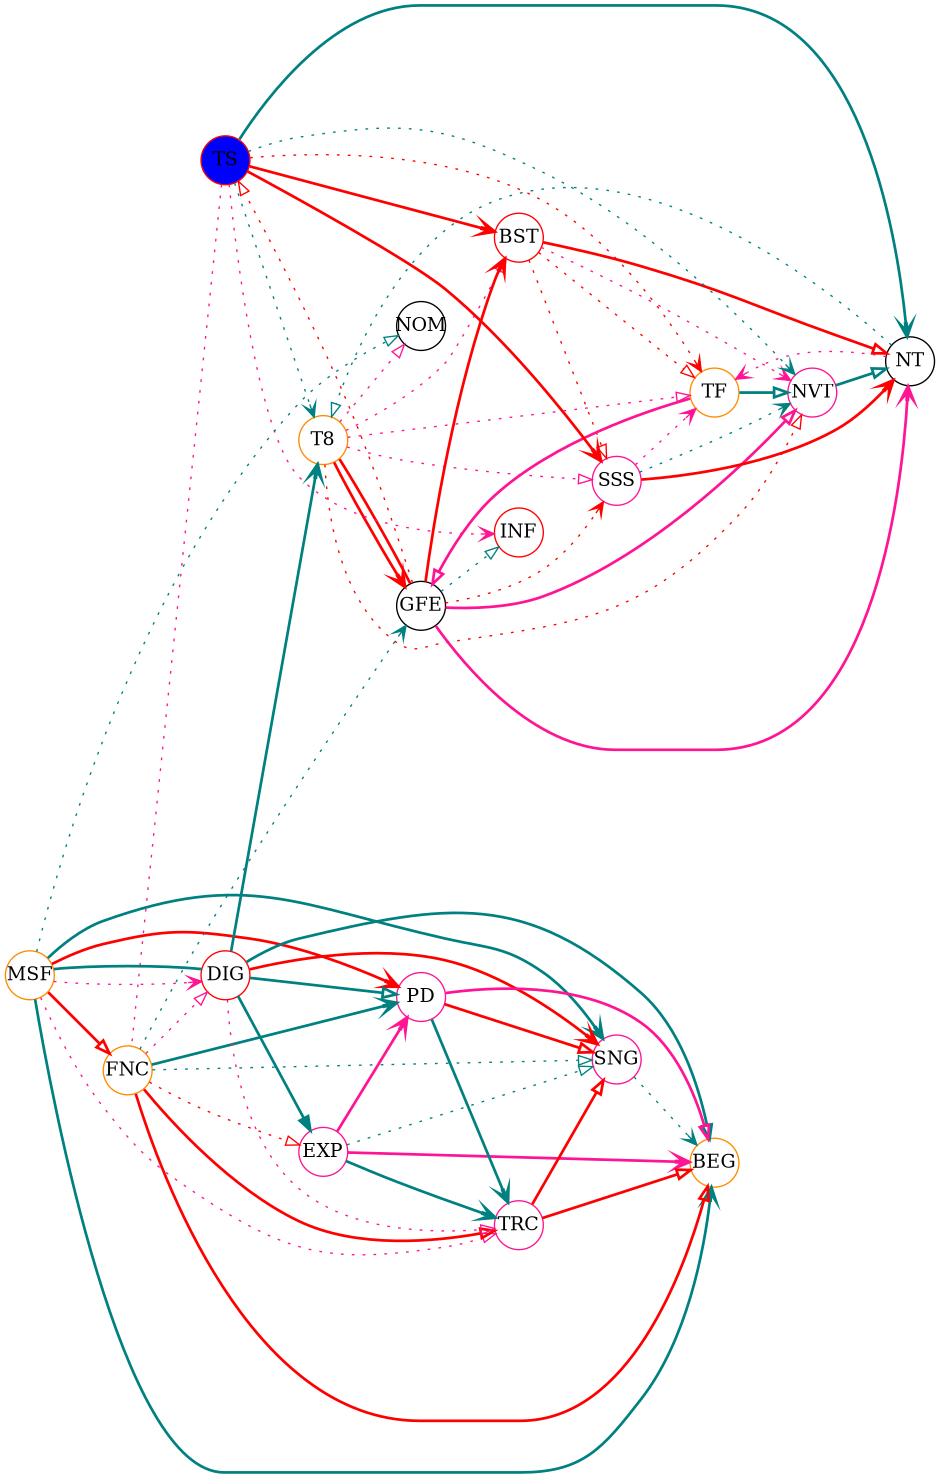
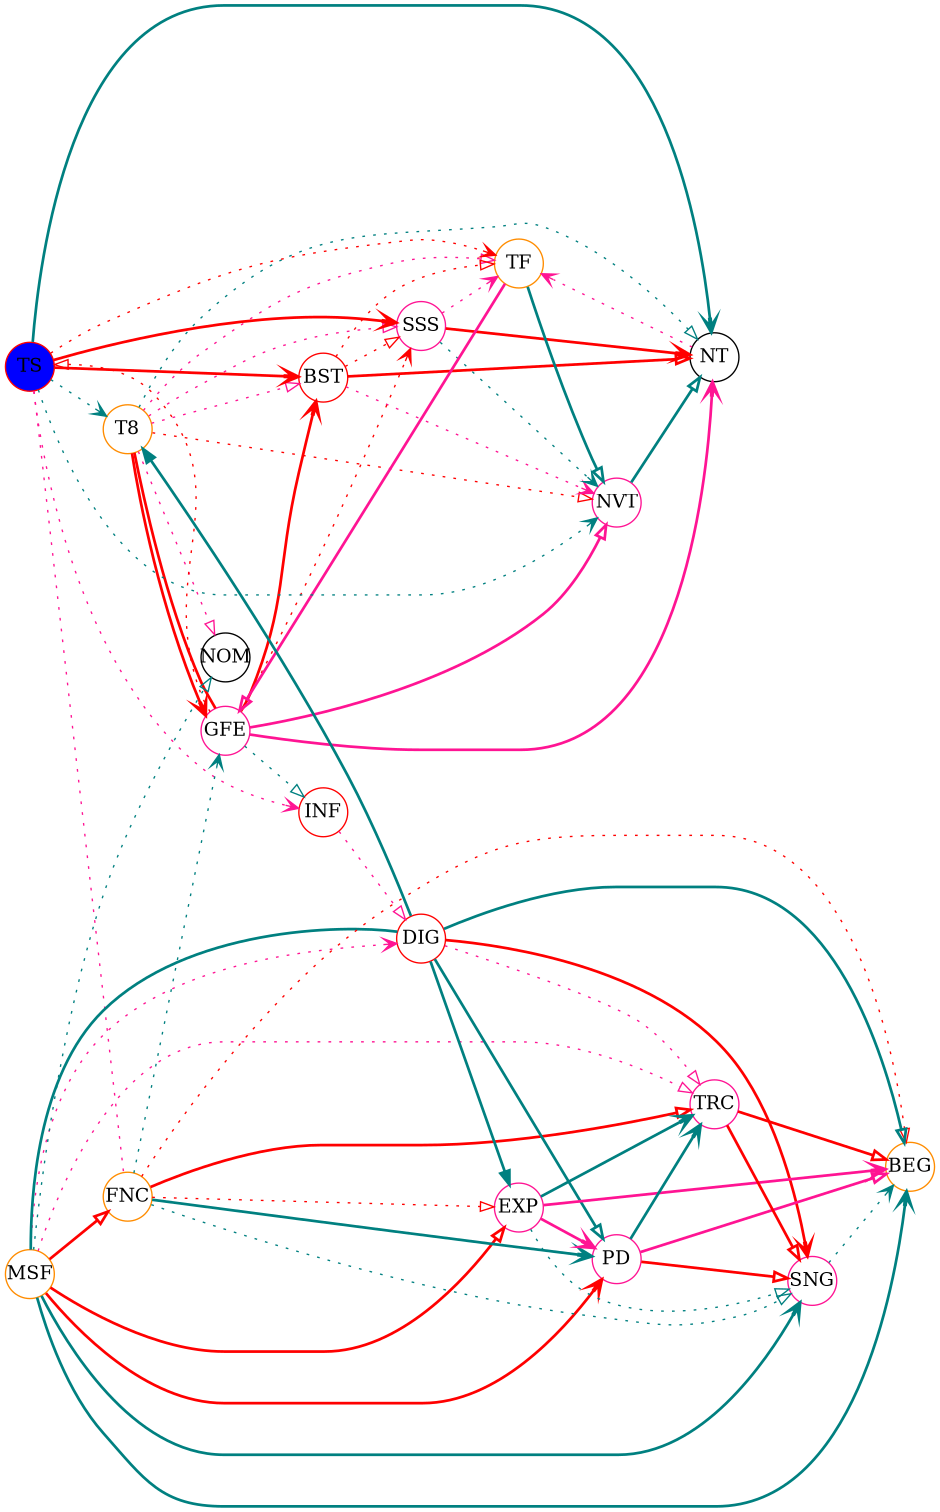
edge "NT" -> "T8": reversed
node "GFE": color black -> deeppink
edge "DIG" -> "T8": arrowhead vee -> normal
edge "FNC" -> "DIG": now "INF" -> "DIG"
edge "MSF" -> "EXP": added
edge "FNC" -> "BEG": style bold -> dotted
